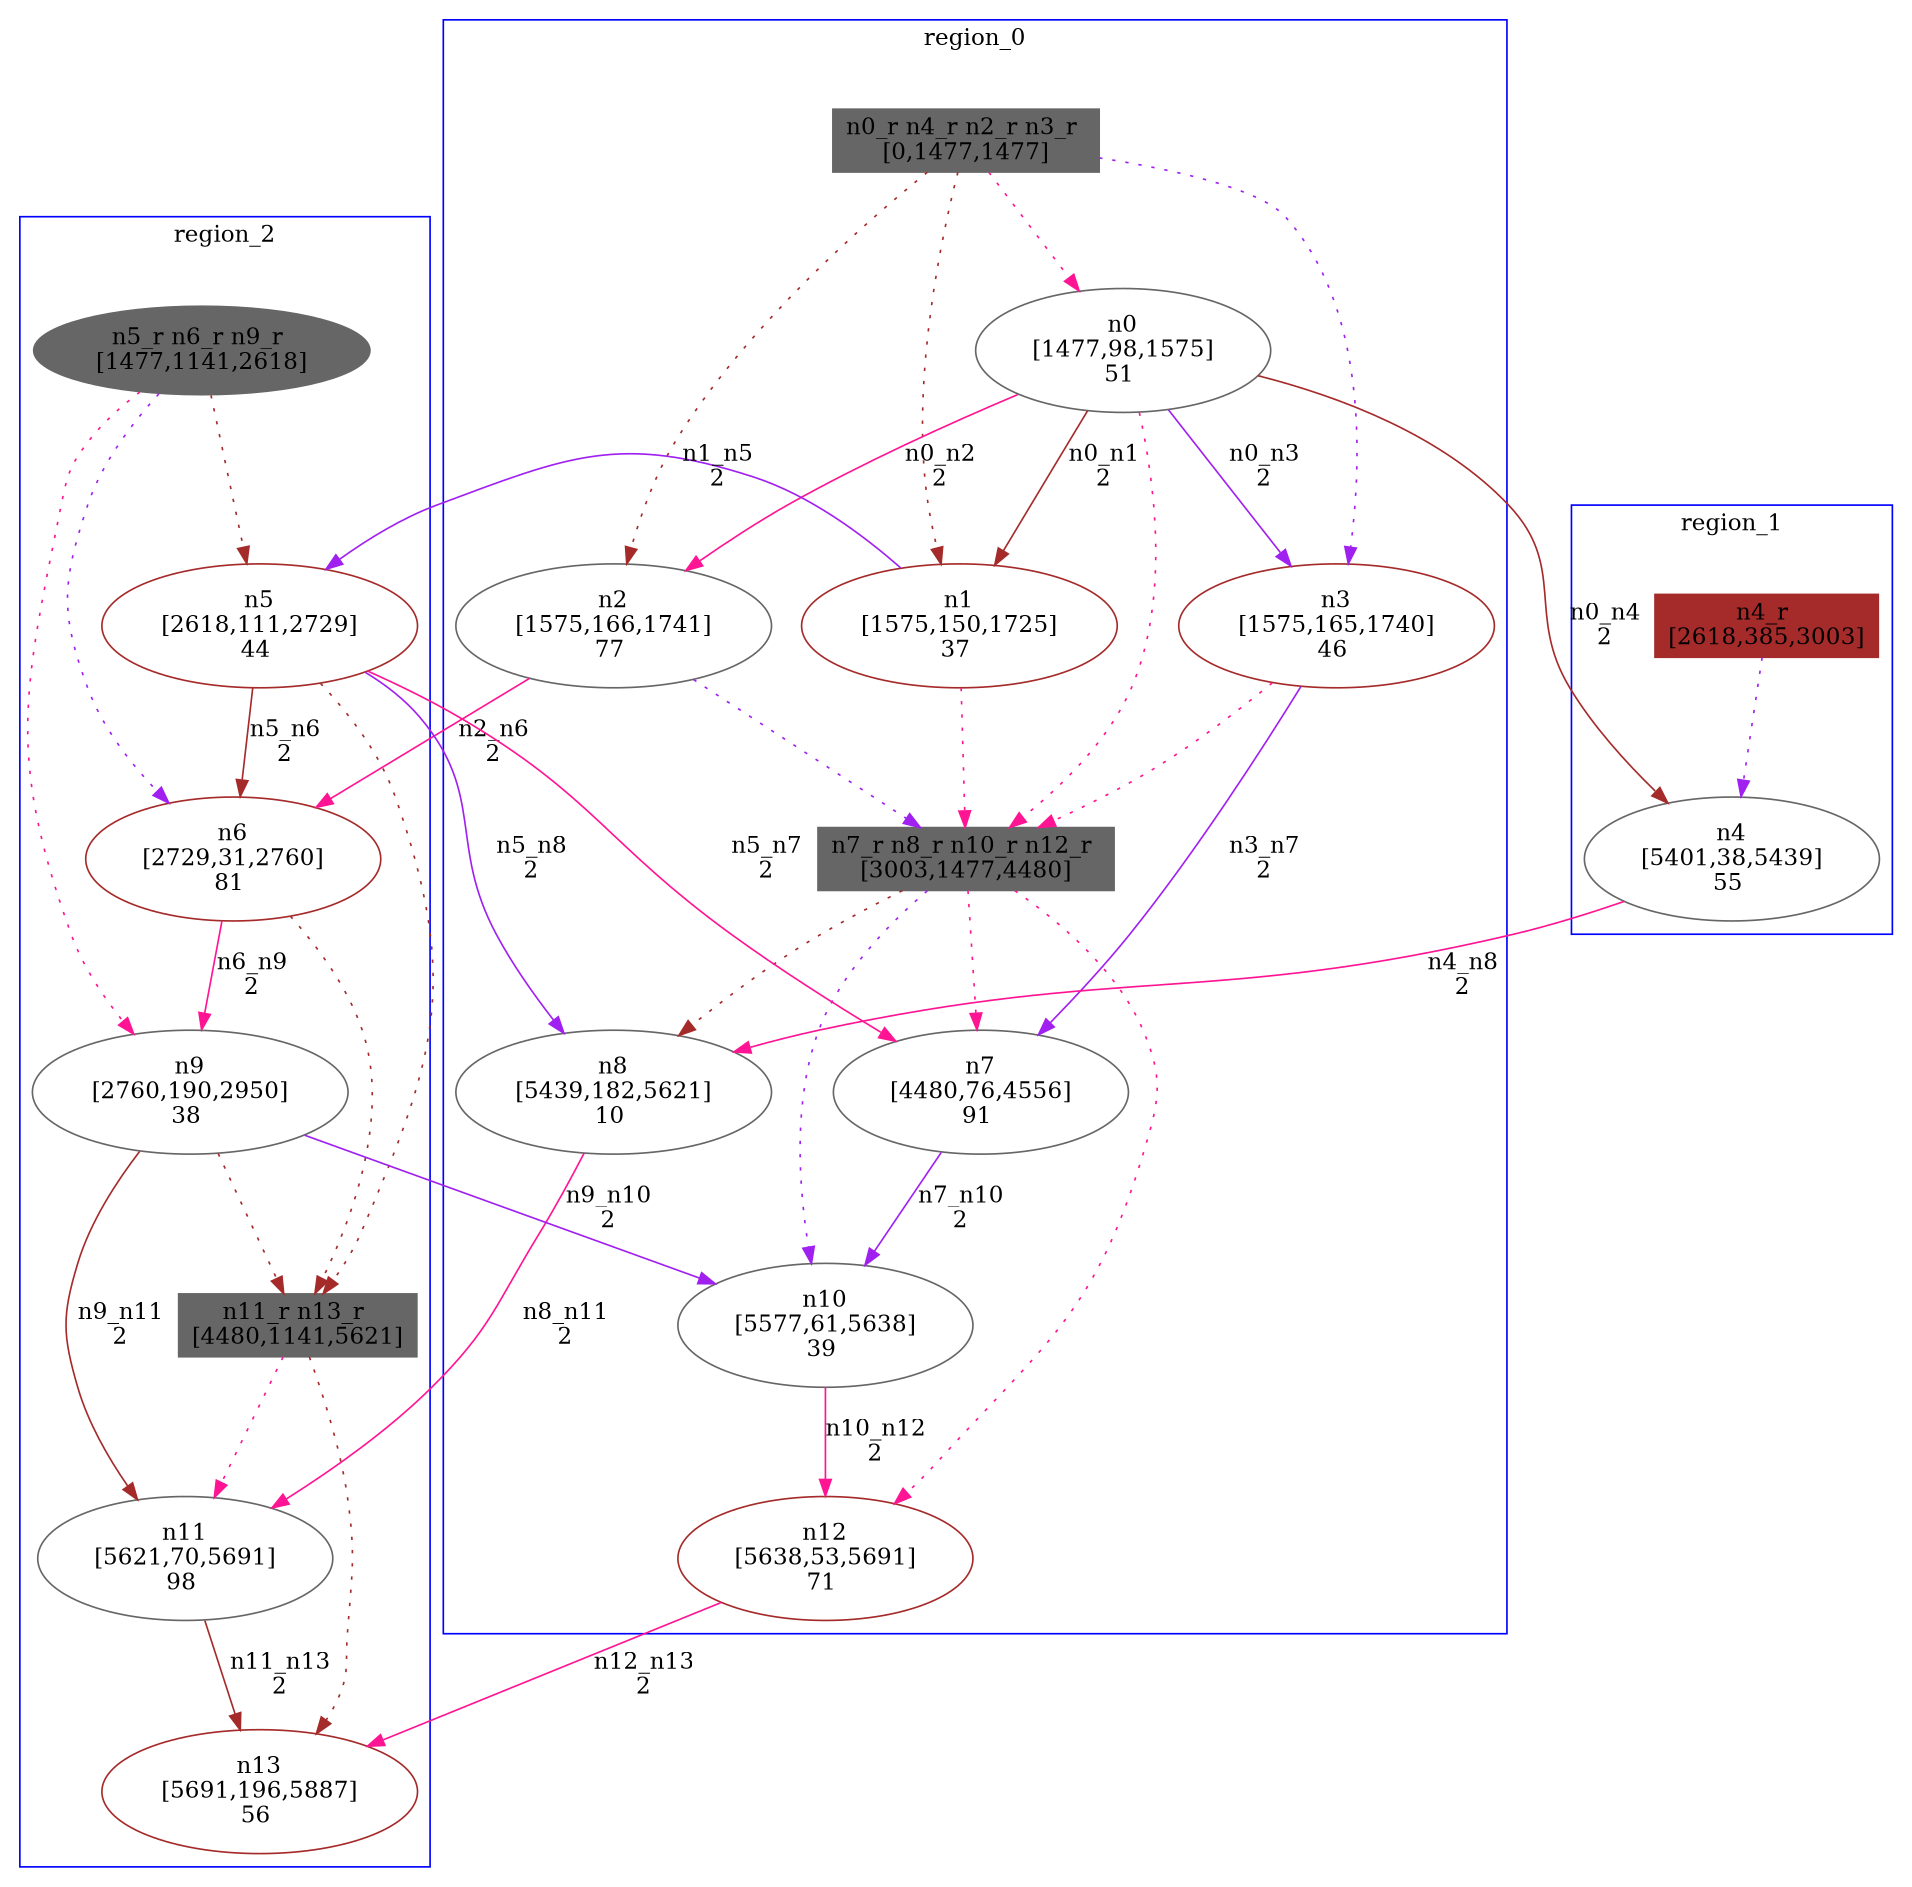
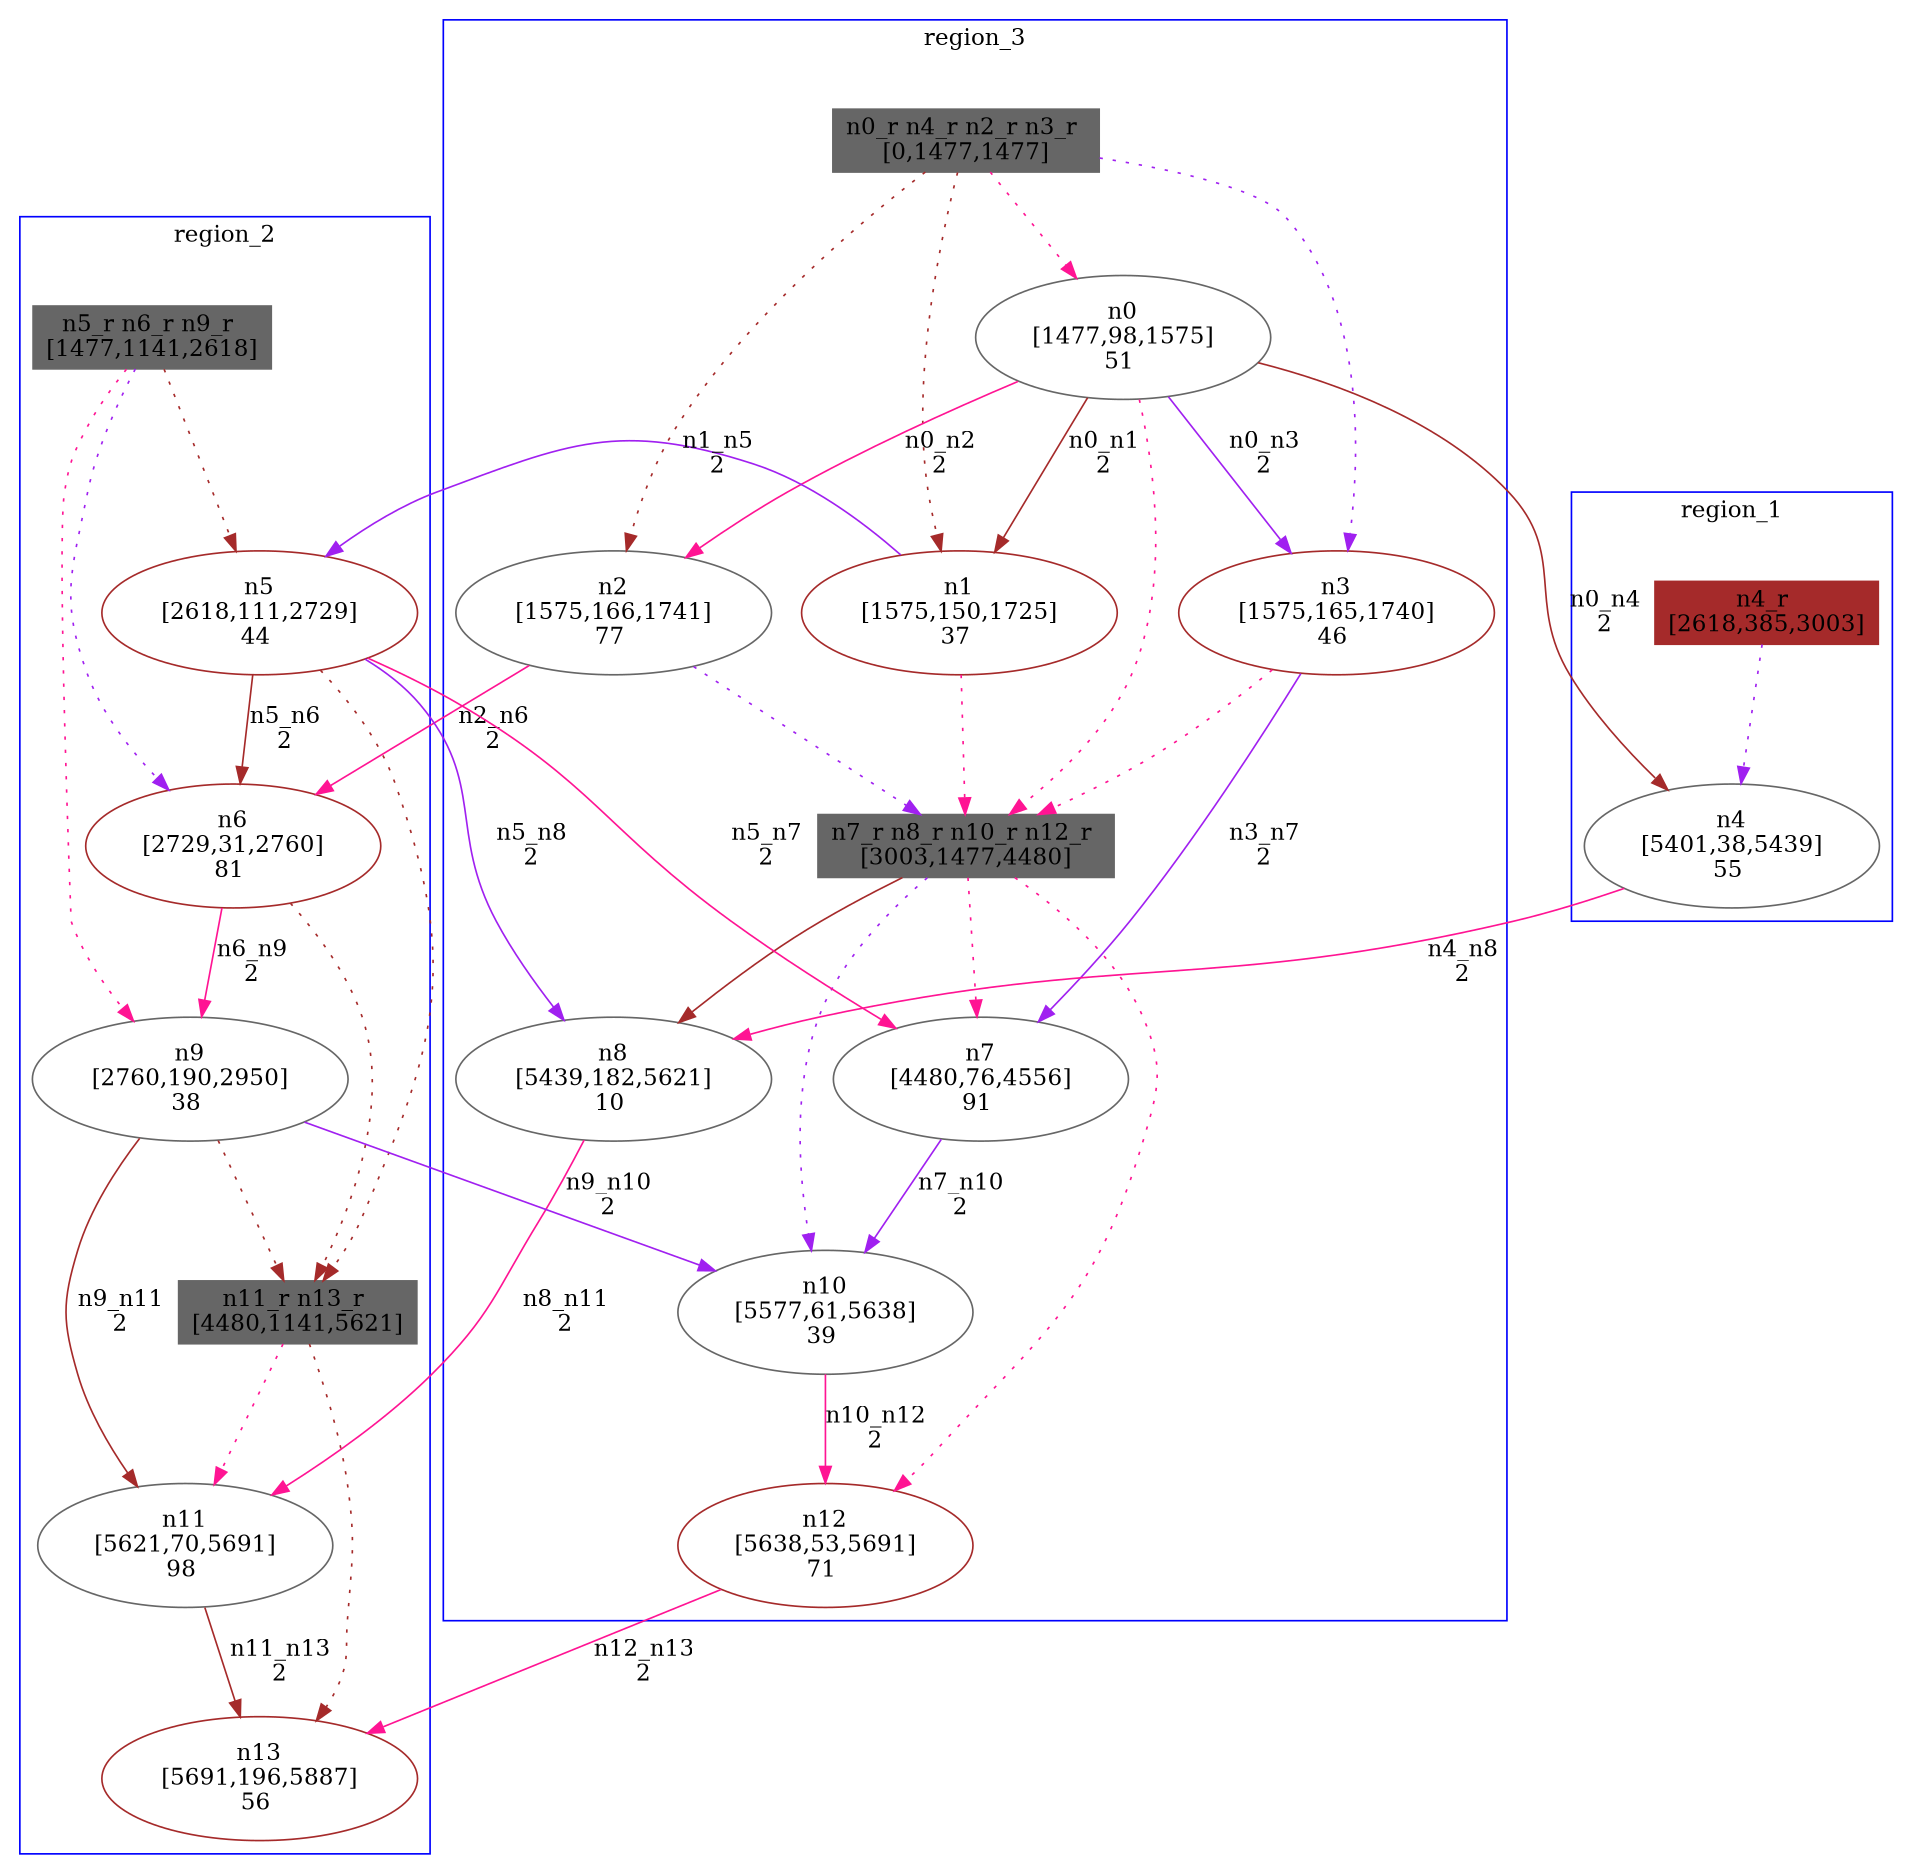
cluster "region_0": label "region_0" -> "region_3"
node "n5_r n6_r n9_r [1477,1141,2618]": shape ellipse -> box
edge "n7_r n8_r n10_r n12_r [3003,1477,4480]" -> "n8 [5439,182,5621] 10": style dotted -> solid
